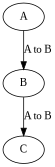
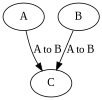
edge "A" -> "B": now "A" -> "C"
